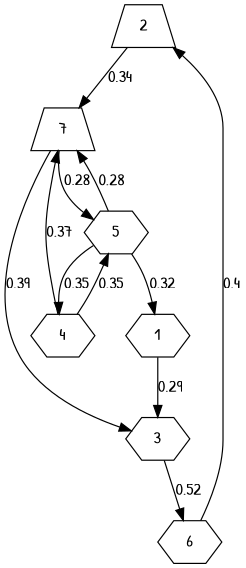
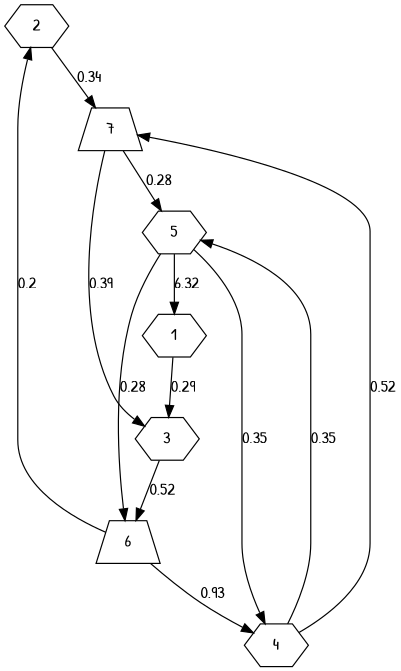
node "2": shape trapezium -> hexagon
edge "5" -> "7": now "5" -> "6"
edge "4" -> "7": label "0.37" -> "0.52"
edge "5" -> "1": label "0.32" -> "6.32"
edge "6" -> "2": label "0.4" -> "0.2"
node "6": shape hexagon -> trapezium
edge "6" -> "4": added, label "0.93"
